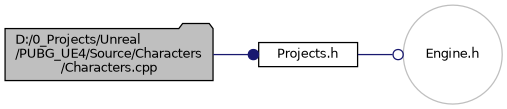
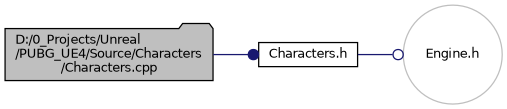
node "Projects.h": label "Projects.h" -> "Characters.h"
